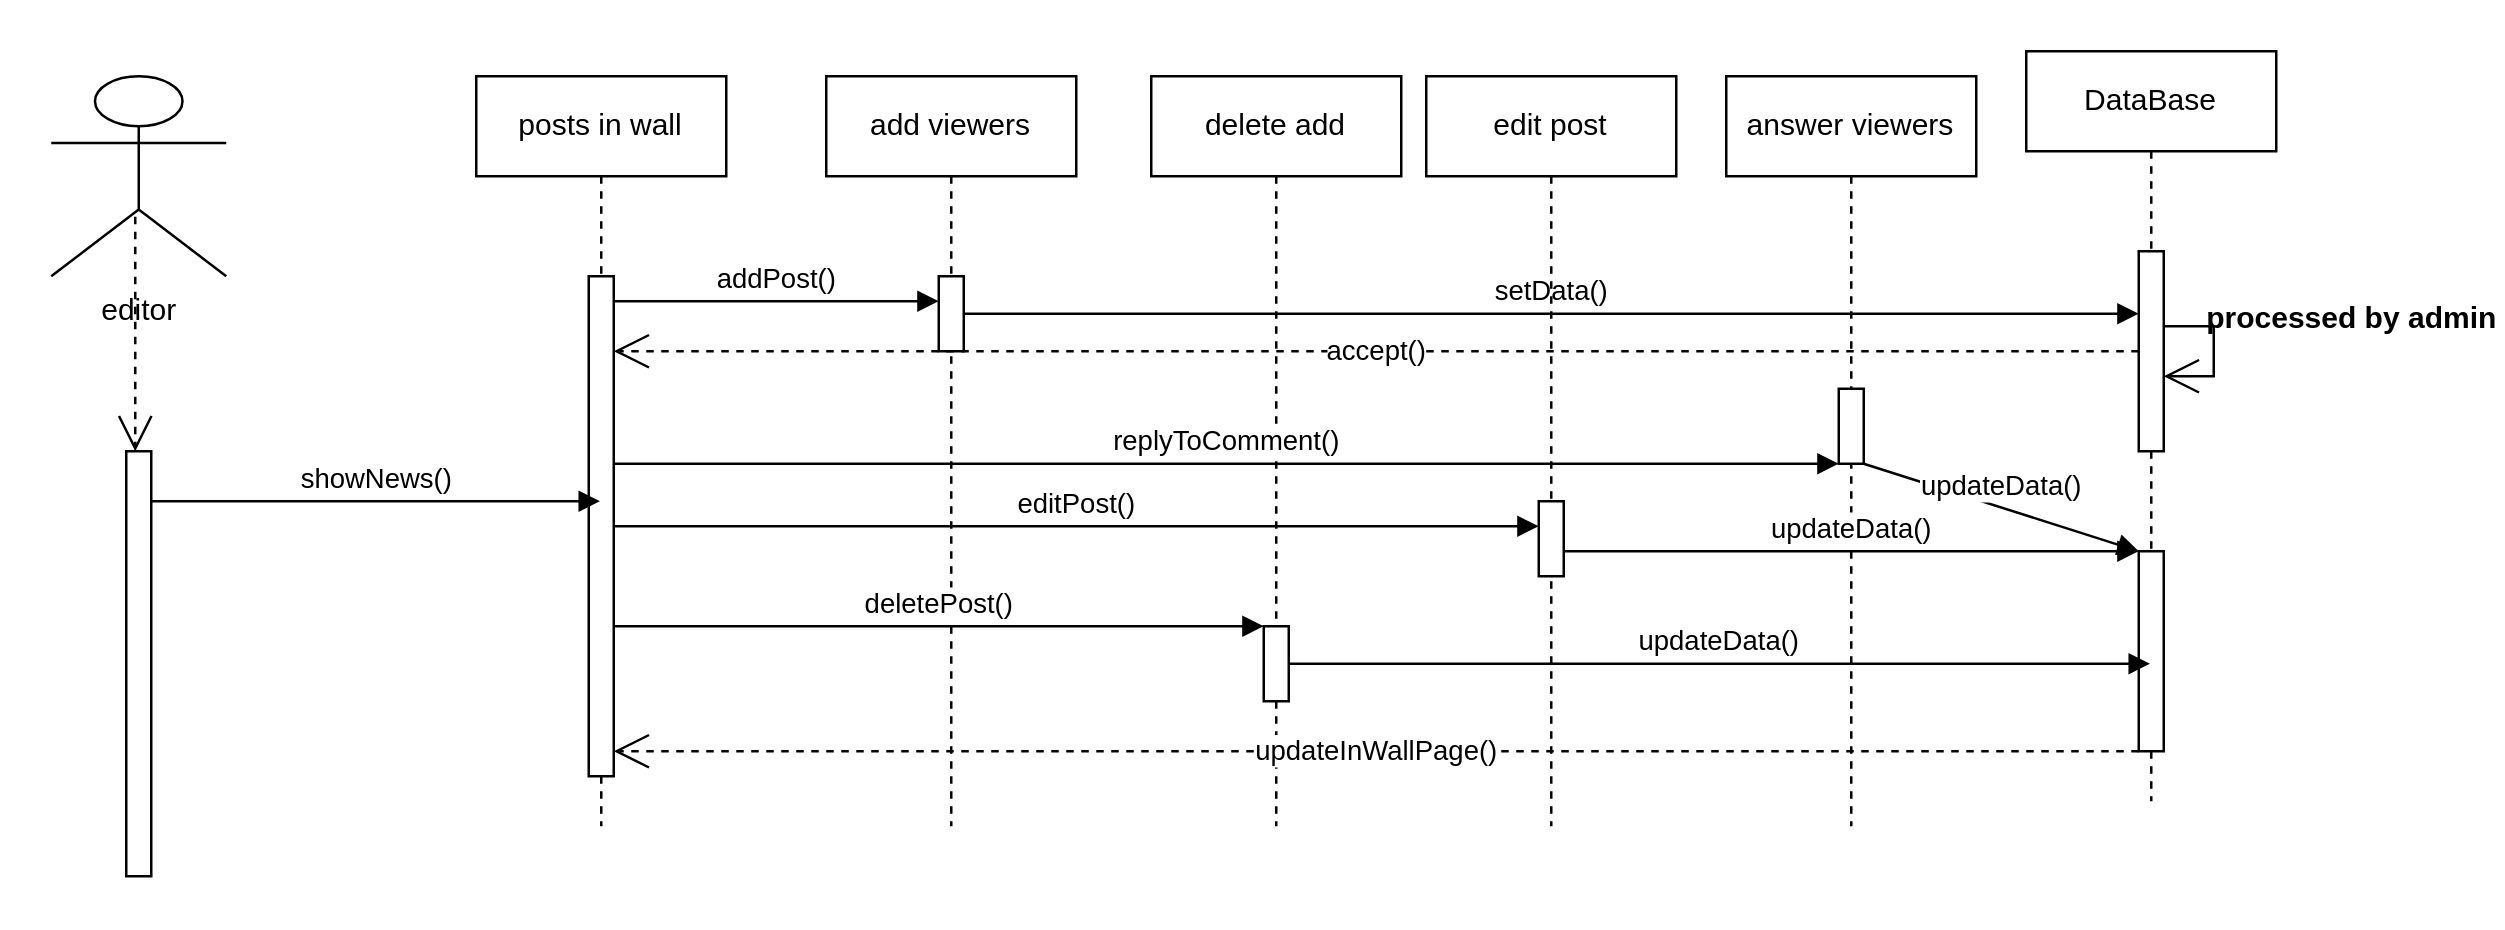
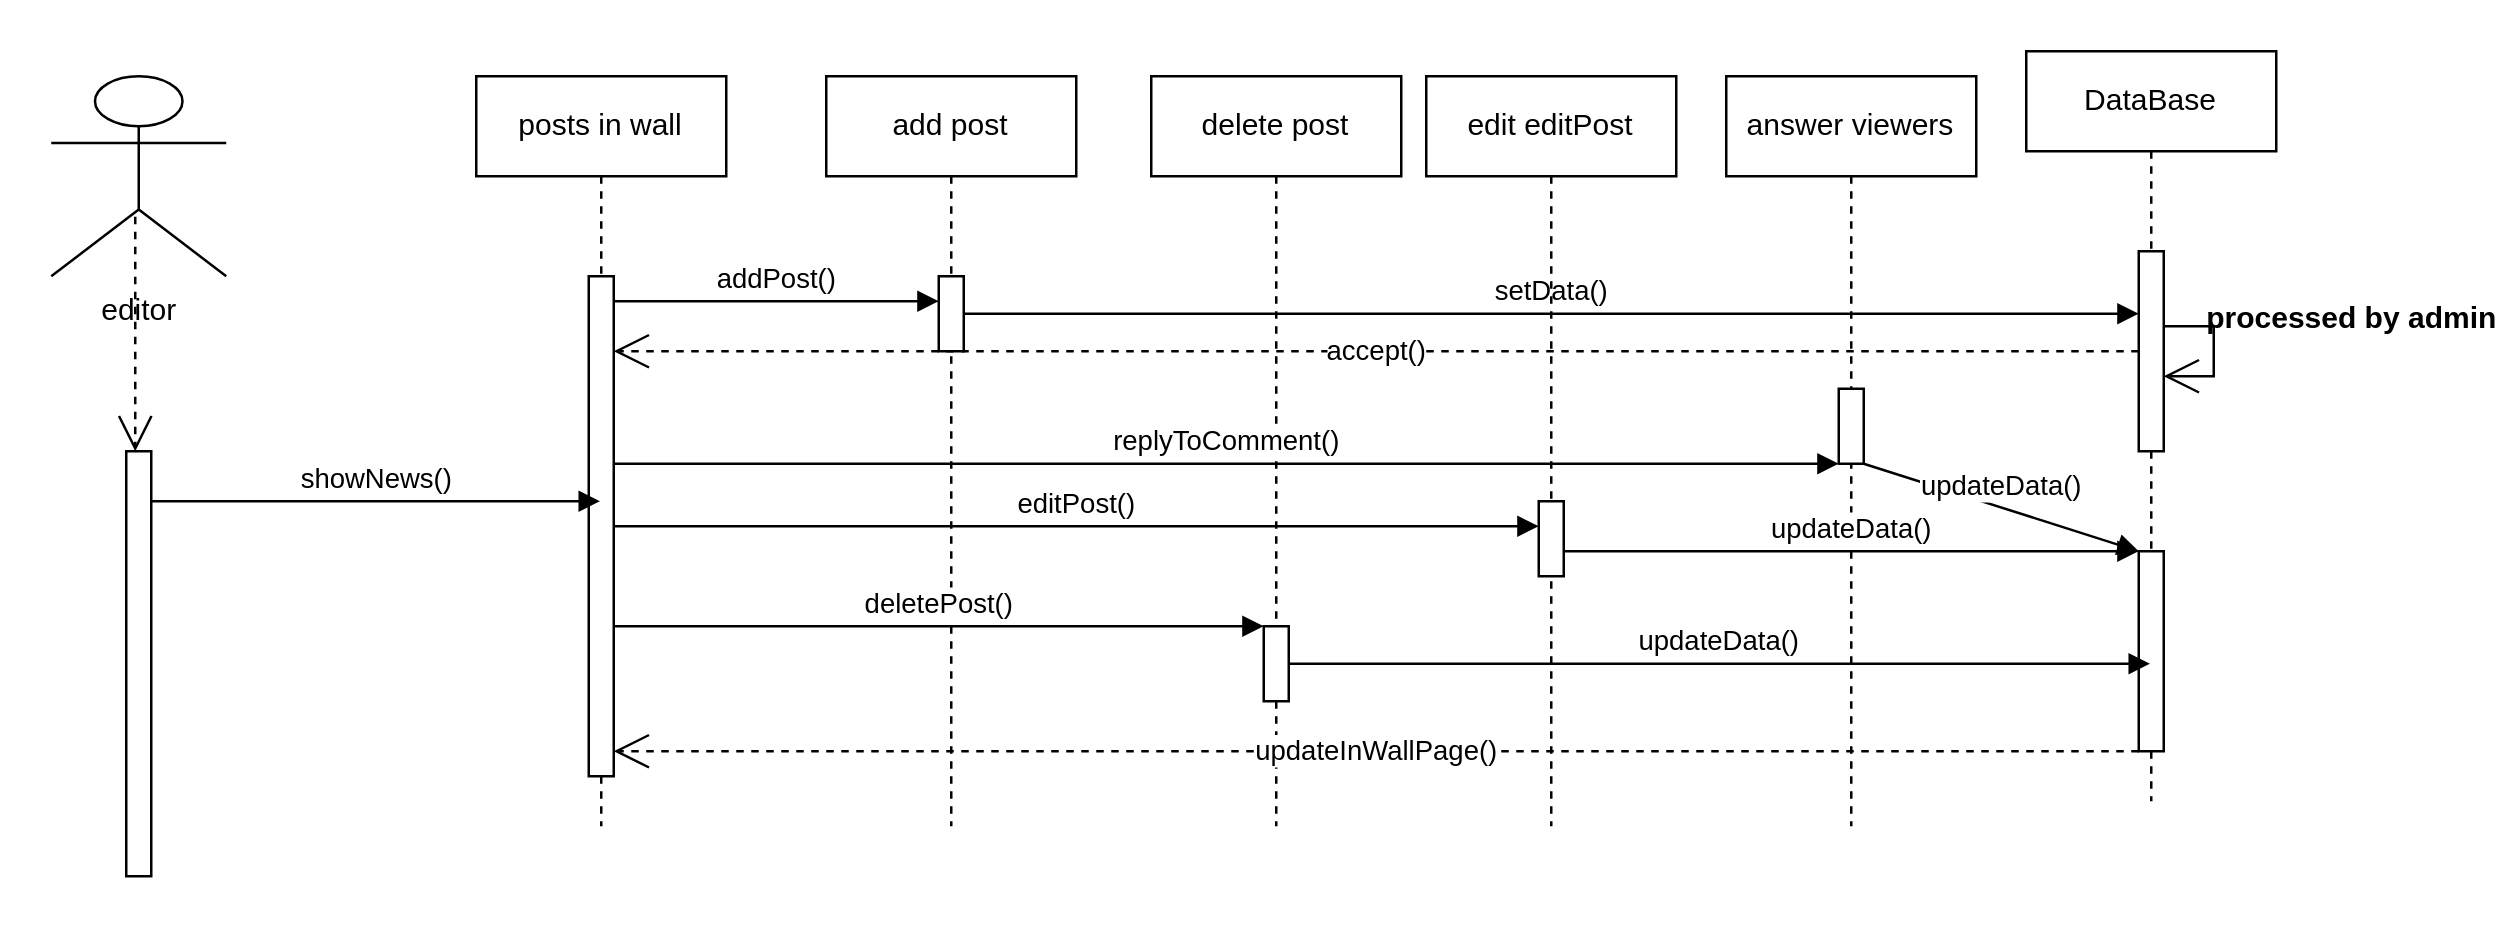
node "add viewers": label "add viewers" -> "add post"
node "delete add": label "delete add" -> "delete post"
node "edit post": label "edit post" -> "edit editPost"
